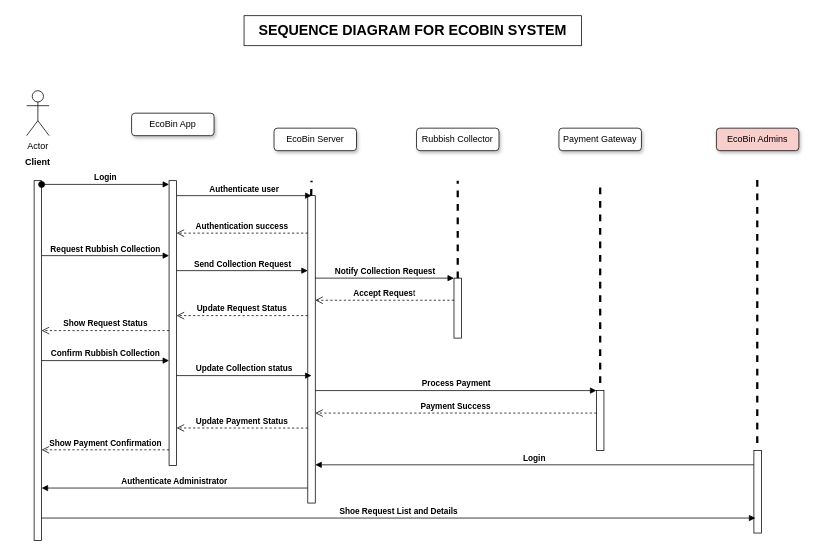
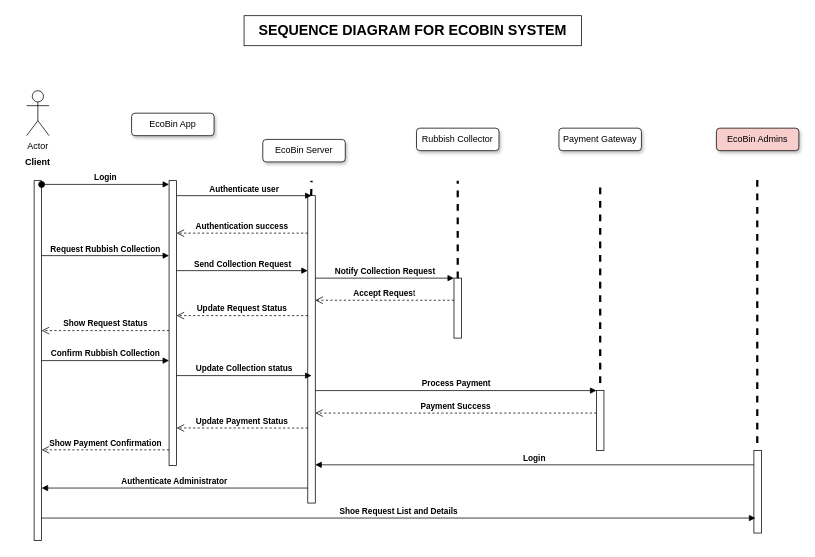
node "EcoBin Server": moved (315, 139) -> (304, 150)
